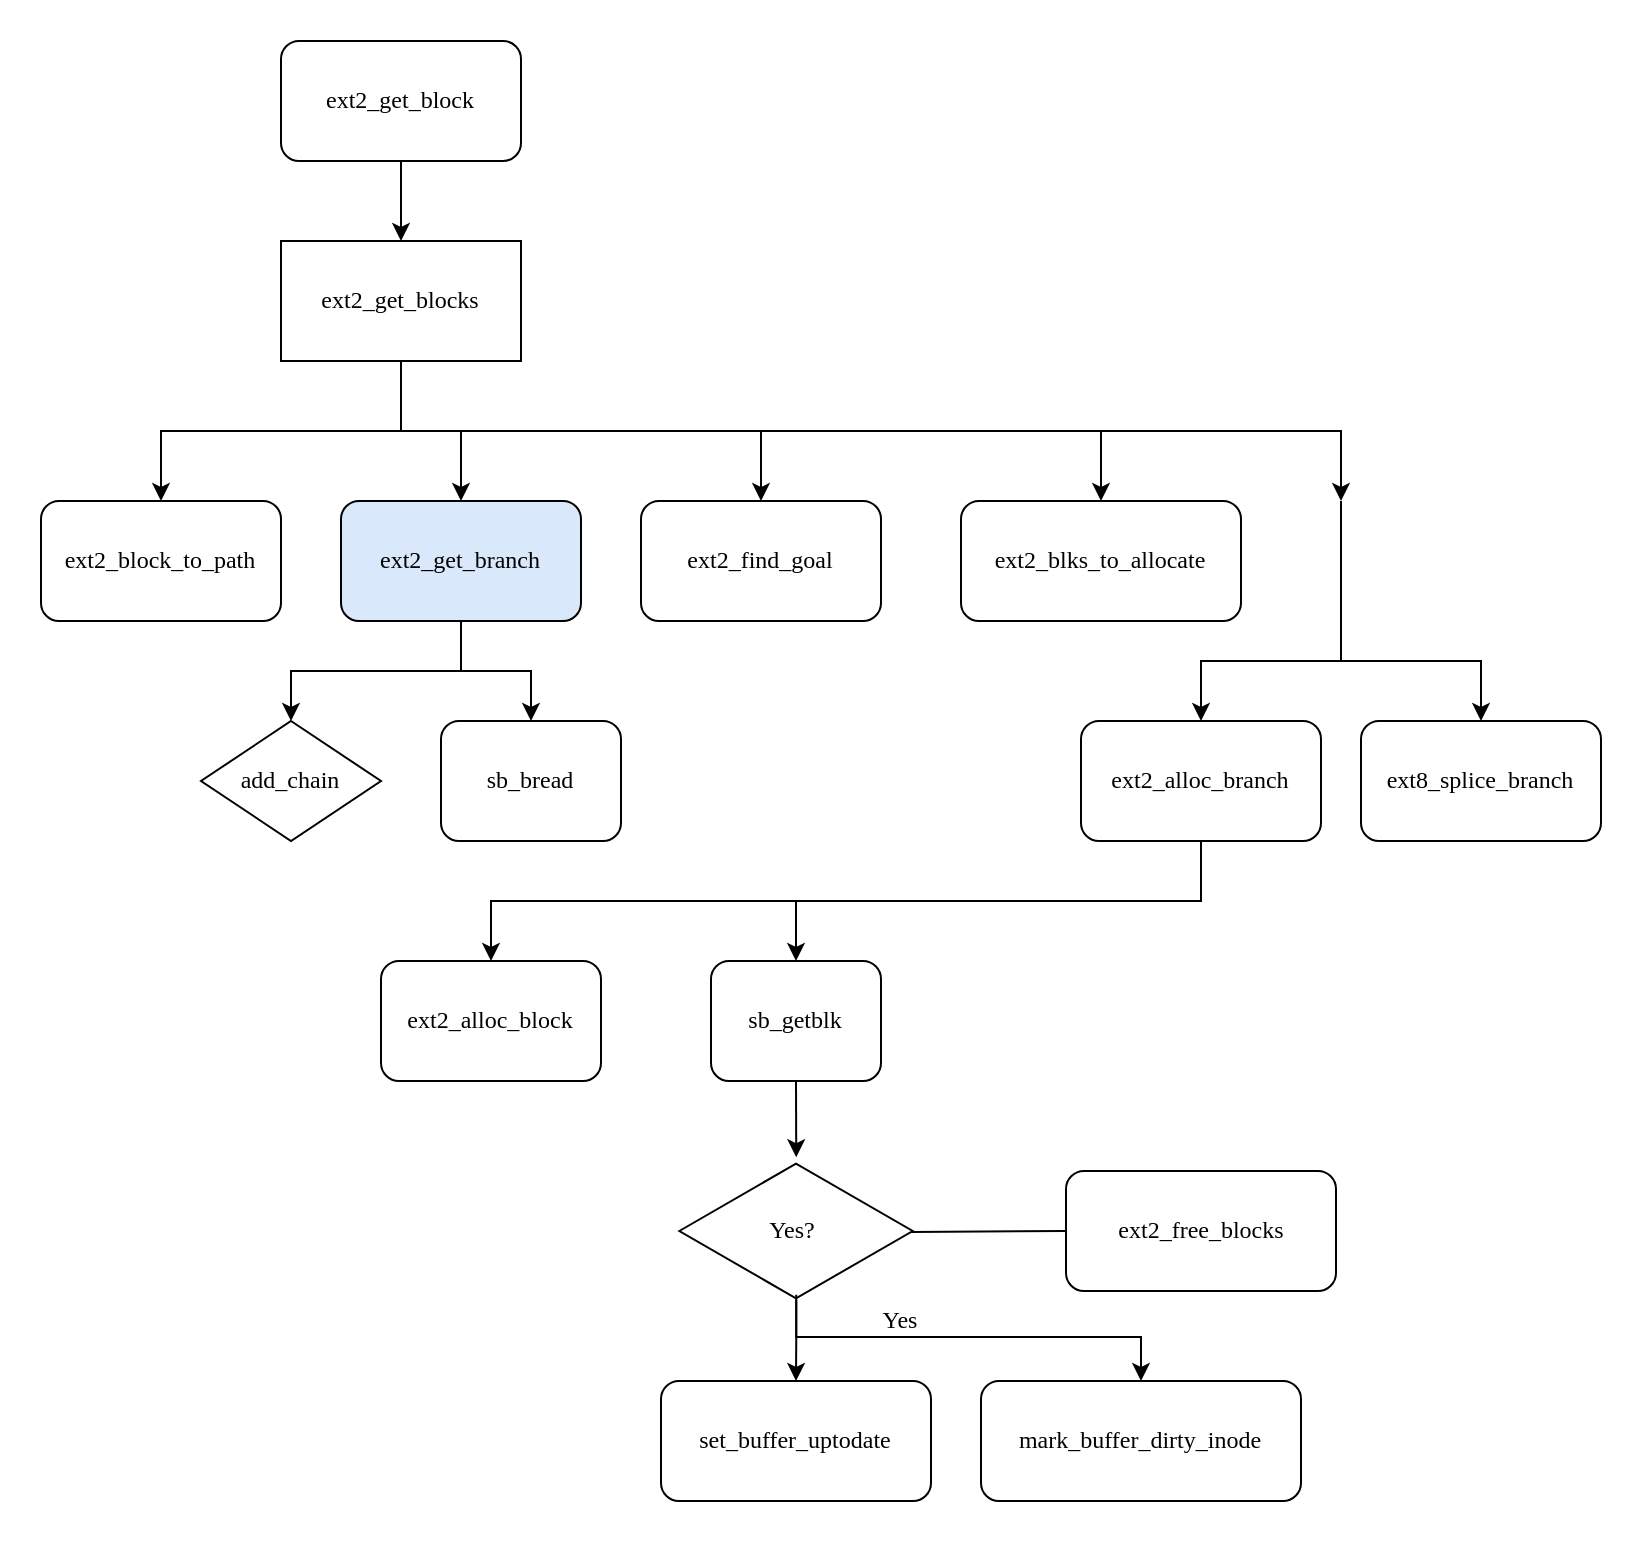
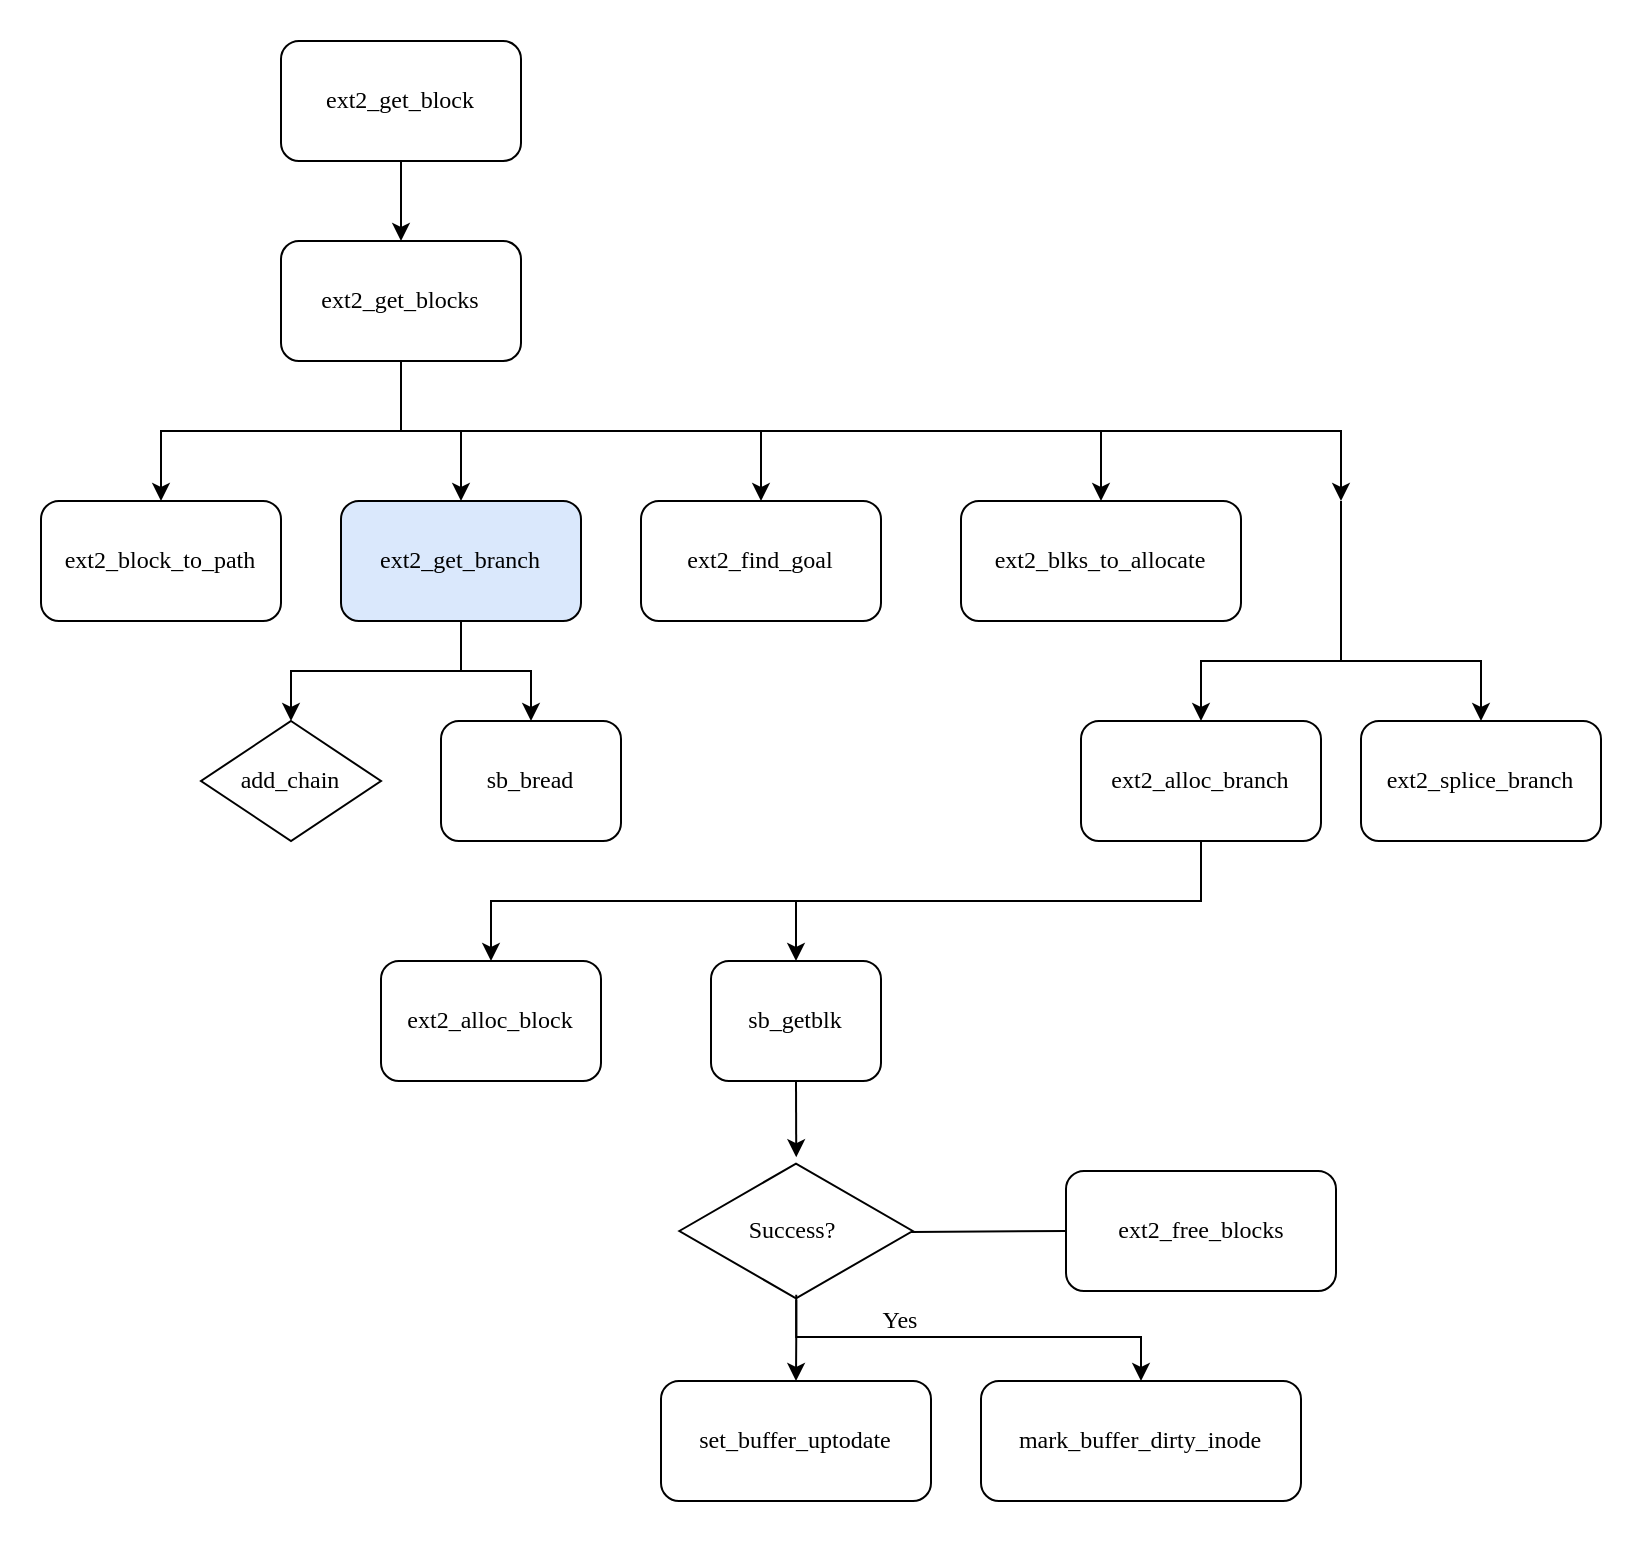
node "ext2_get_blocks": shape rectangle -> rounded rectangle
node "ext8_splice_branch": label "ext8_splice_branch" -> "ext2_splice_branch"
node "Yes?": label "Yes?" -> "Success?"
